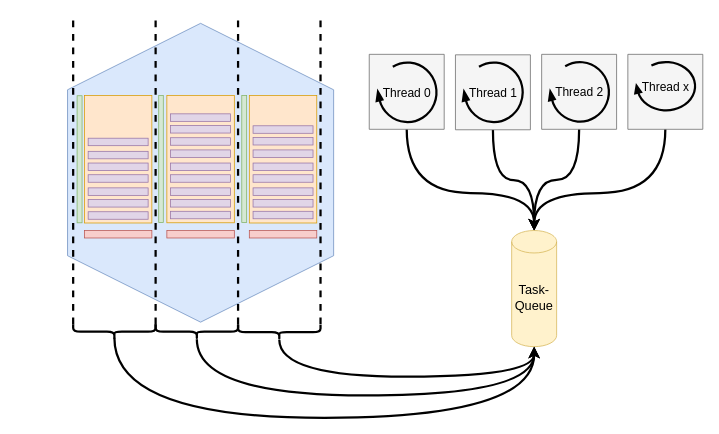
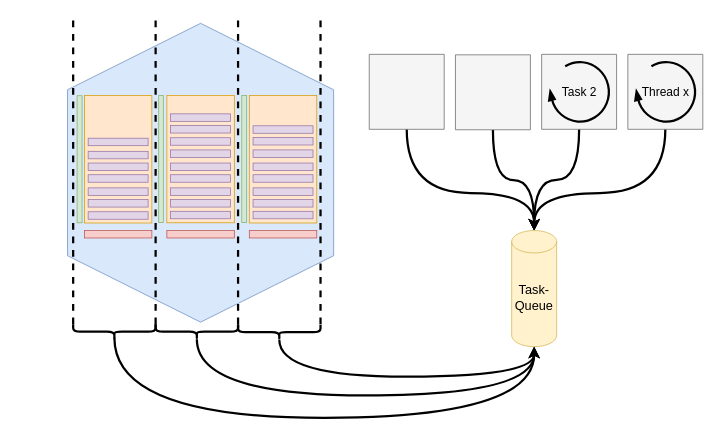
node "Thread x": size 60x49 -> 60x60
node "Thread 0": removed
node "Thread 1": removed
node "Thread 2": label "Thread 2" -> "Task 2"
